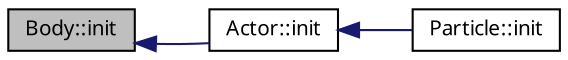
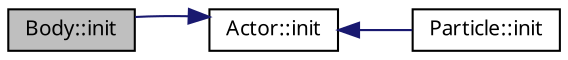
edge "Actor::init" -> "Body::init": reversed
